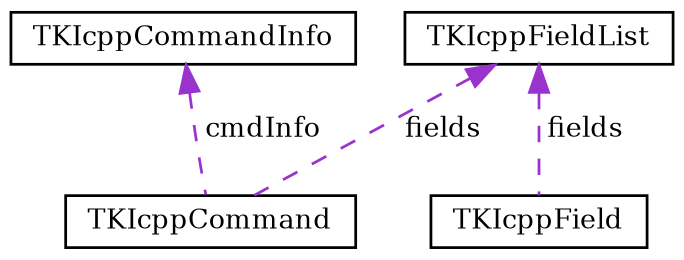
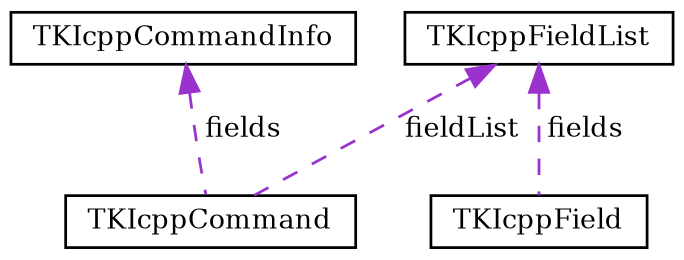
edge "TKIcppCommand" -> "TKIcppCommandInfo": label " cmdInfo" -> " fields"
edge "TKIcppCommand" -> "TKIcppFieldList": label " fields" -> " fieldList"
